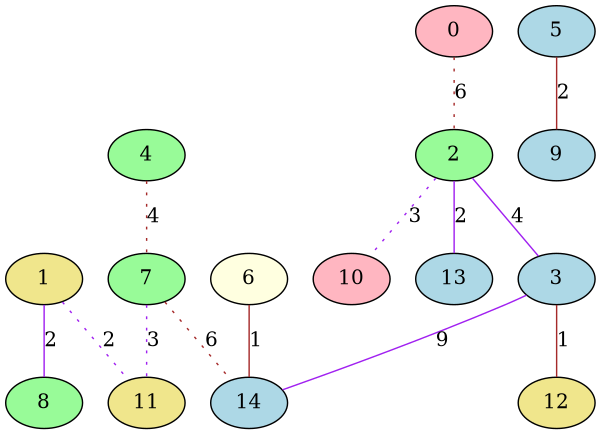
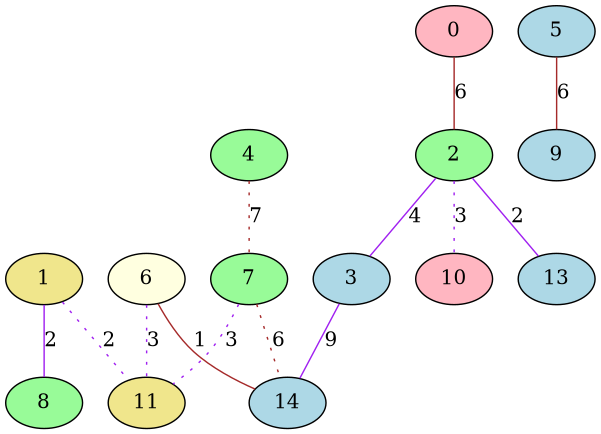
edge "0" -- "2": style dotted -> solid
edge "5" -- "9": label "2" -> "6"
edge "4" -- "7": label "4" -> "7"
edge "6" -- "11": added, label "3"
node "12": removed
